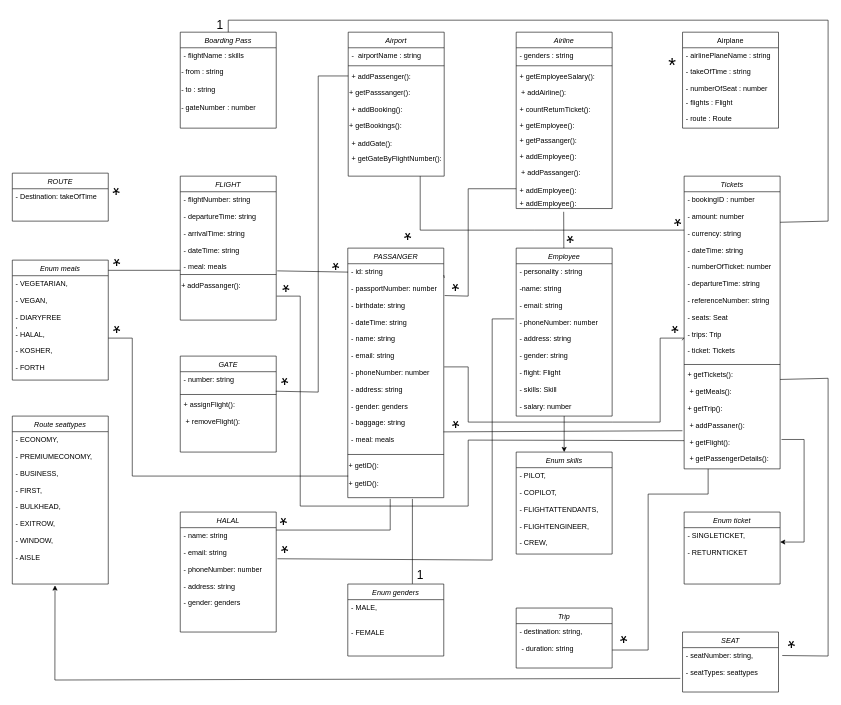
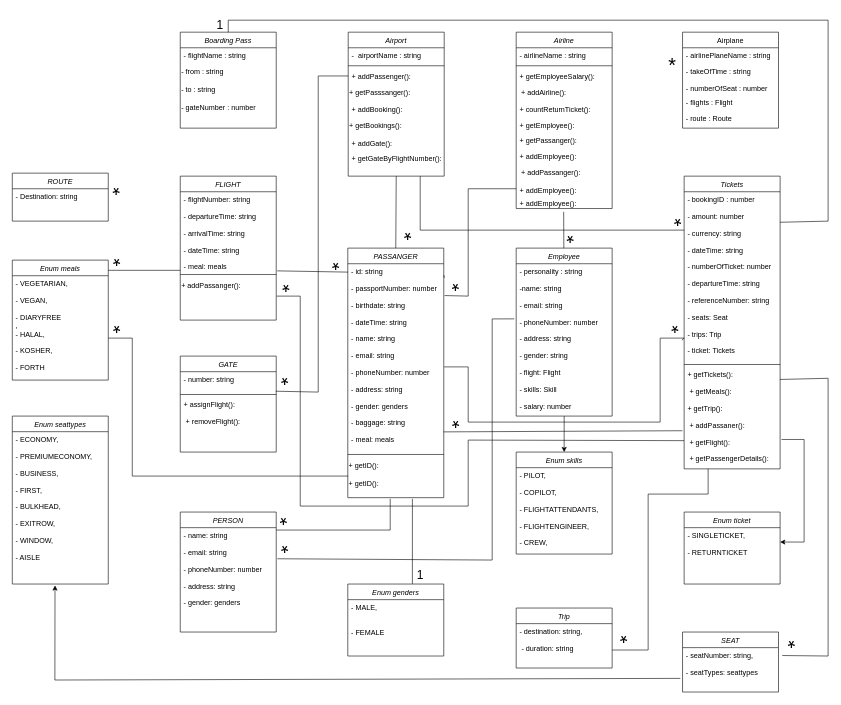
node "- flightName : skills": label "- flightName : skills" -> "- flightName : string"
node "- genders : string": label "- genders : string" -> "- airlineName : string"
node "- Destination: takeOfTime": label "- Destination: takeOfTime" -> "- Destination: string"
edge "Airport" -- "PASSANGER": added
node "Route seattypes": label "Route seattypes" -> "Enum seattypes"
node "HALAL": label "HALAL" -> "PERSON"
